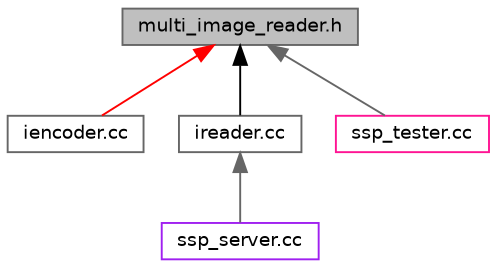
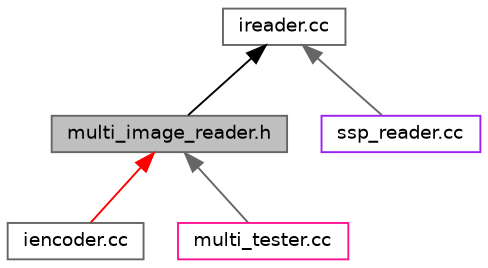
edge "ireader.cc" -> "multi_image_reader.h": reversed
node "ssp_tester.cc": label "ssp_tester.cc" -> "multi_tester.cc"
node "ssp_server.cc": label "ssp_server.cc" -> "ssp_reader.cc"
